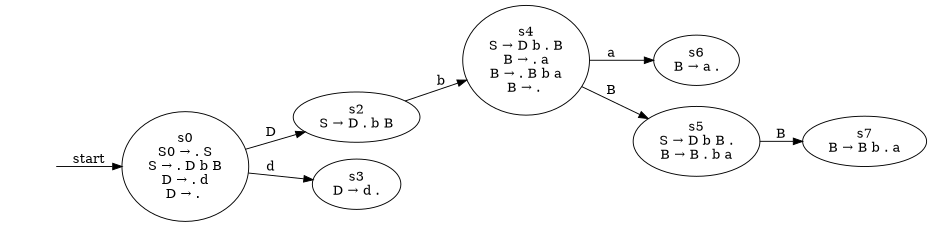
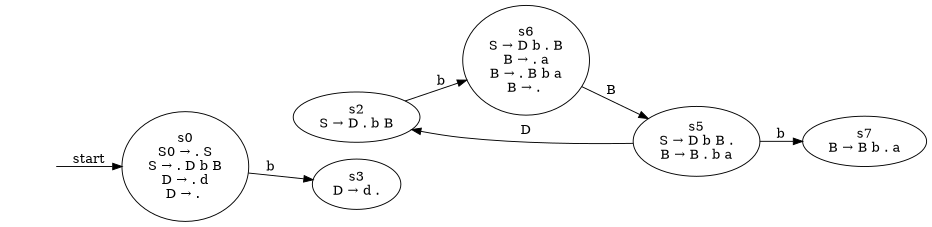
node "s4 S → D b . B B → . a B → . B b a B → .": label "s4 S → D b . B B → . a B → . B b a B → ." -> "s6 S → D b . B B → . a B → . B b a B → ."
node "s6 B → a .": removed
edge "s5 S → D b B . B → B . b a" -> "s7 B → B b . a": label "B" -> "b"
edge "s0 S0 → . S S → . D b B D → . d D → ." -> "s2 S → D . b B": now "s5 S → D b B . B → B . b a" -> "s2 S → D . b B"
edge "s0 S0 → . S S → . D b B D → . d D → ." -> "s3 D → d .": label "d" -> "b"
